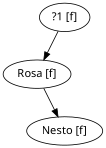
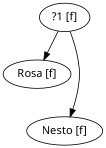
edge "Rosa [f]" -> "Nesto [f]": now "?1 [f]" -> "Nesto [f]"
